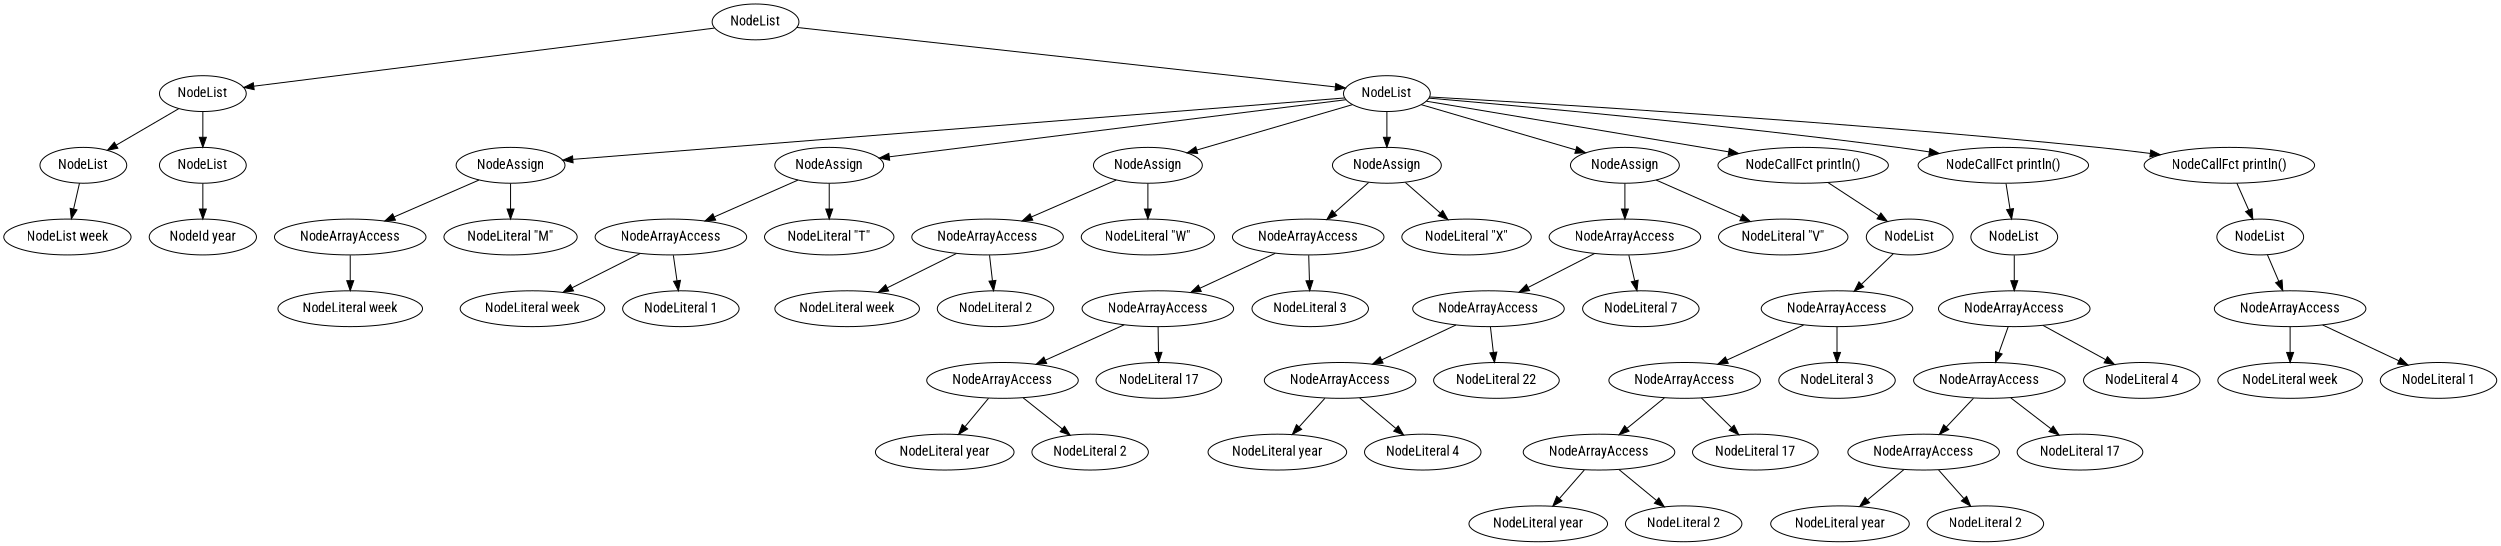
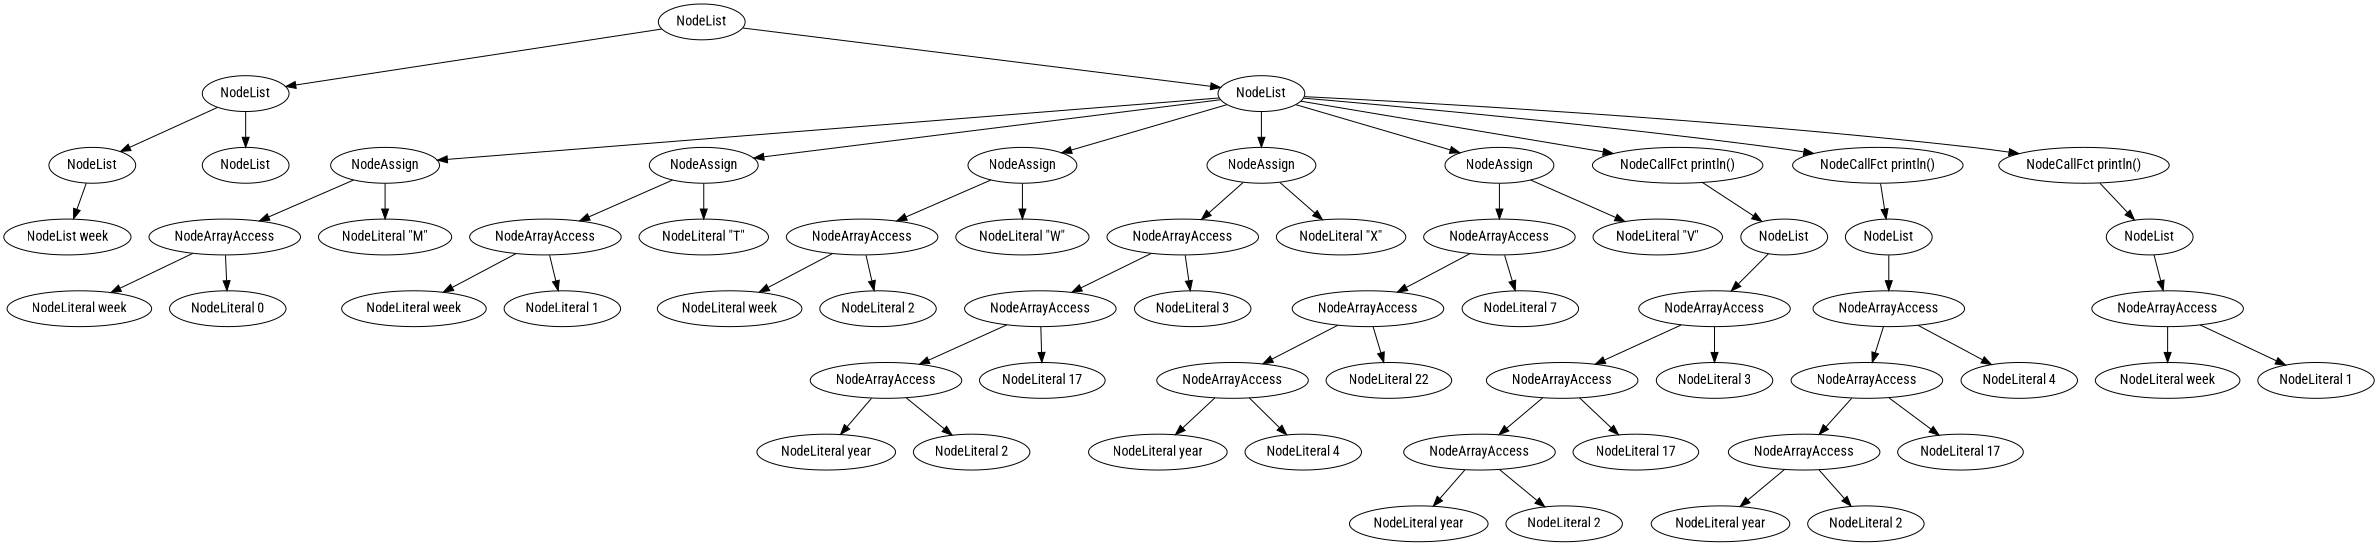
node "NodeId year": removed
node "NodeLiteral 0": added
